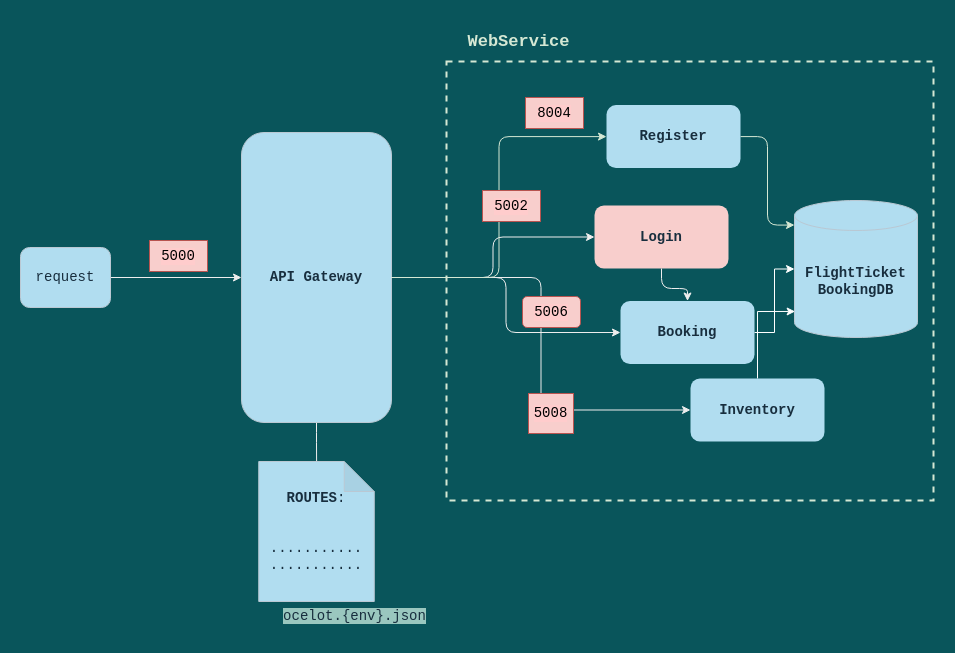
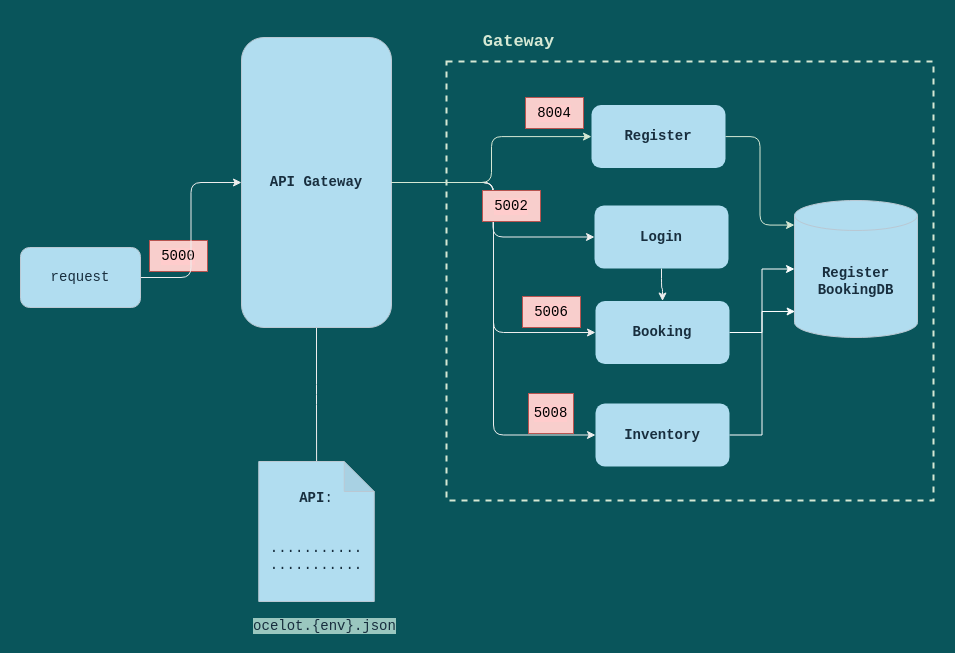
node "WebService": label "WebService" -> "Gateway"
node "Register": moved (674, 137) -> (659, 137)
node "Login": fillcolor #f8cecc -> #b1ddf0
node "request": size 90x60 -> 120x60
node "API Gateway": moved (317, 278) -> (317, 183)
node "FlightTicket BookingDB": label "FlightTicket BookingDB" -> "Register BookingDB"
node "5006": shape rounded rectangle -> rectangle
node "Booking": moved (688, 333) -> (663, 333)
node "Inventory": moved (758, 410) -> (663, 435)
node "ROUTES: ........... ...........": label "ROUTES: ........... ..........." -> "API: ........... ..........."
node "ocelot.{env}.json": moved (355, 617) -> (325, 627)
